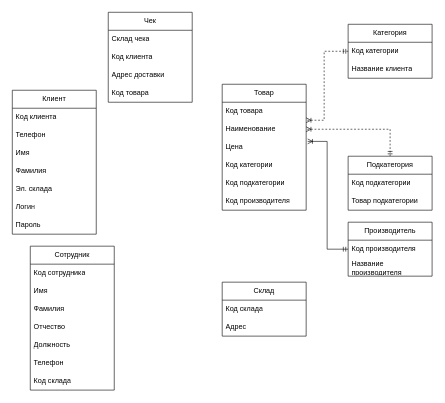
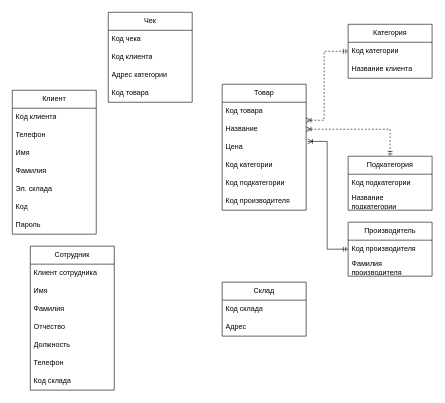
node "Склад чека": label "Склад чека" -> "Код чека"
node "Адрес доставки": label "Адрес доставки" -> "Адрес категории"
node "Наименование": label "Наименование" -> "Название"
node "Товар подкатегории": label "Товар подкатегории" -> "Название подкатегории"
node "Логин": label "Логин" -> "Код"
node "Название производителя": label "Название производителя" -> "Фамилия производителя"
node "Код сотрудника": label "Код сотрудника" -> "Клиент сотрудника"
